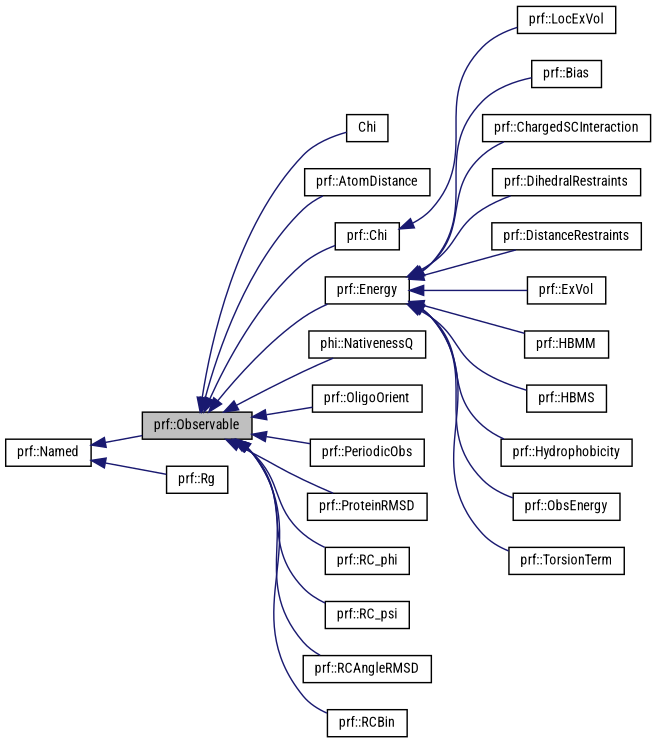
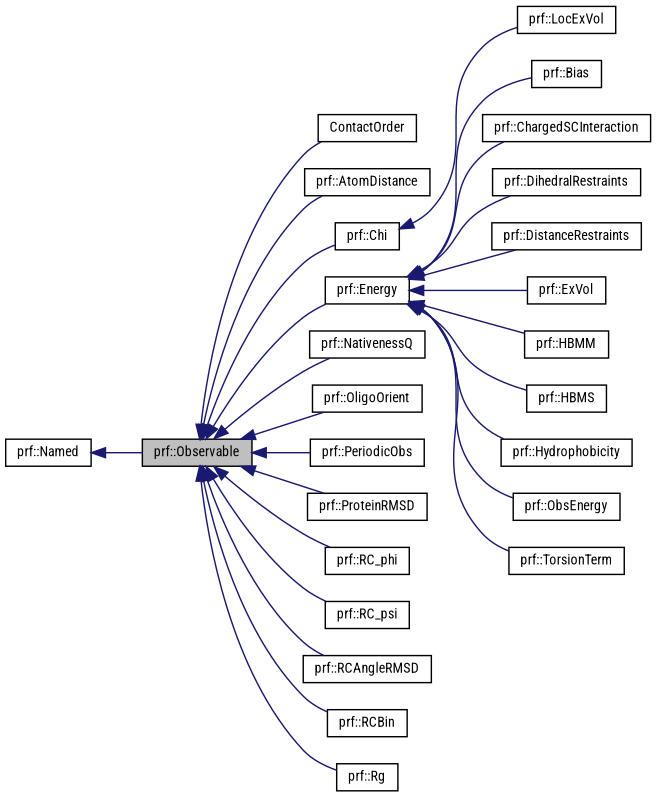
node "Chi": label "Chi" -> "ContactOrder"
node "phi::NativenessQ": label "phi::NativenessQ" -> "prf::NativenessQ"
edge "prf::Rg" -> "prf::Named": now "prf::Rg" -> "prf::Observable"
